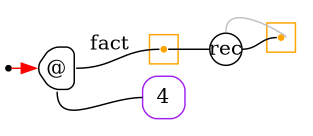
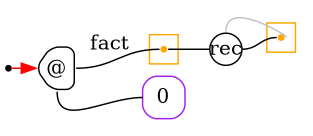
node "4": label "4" -> "0"
